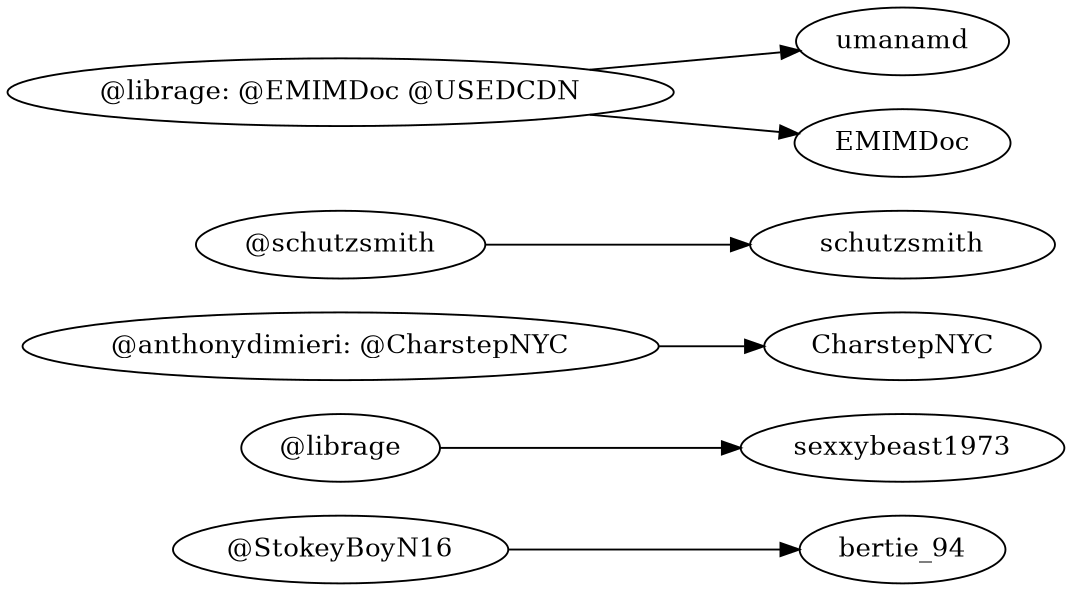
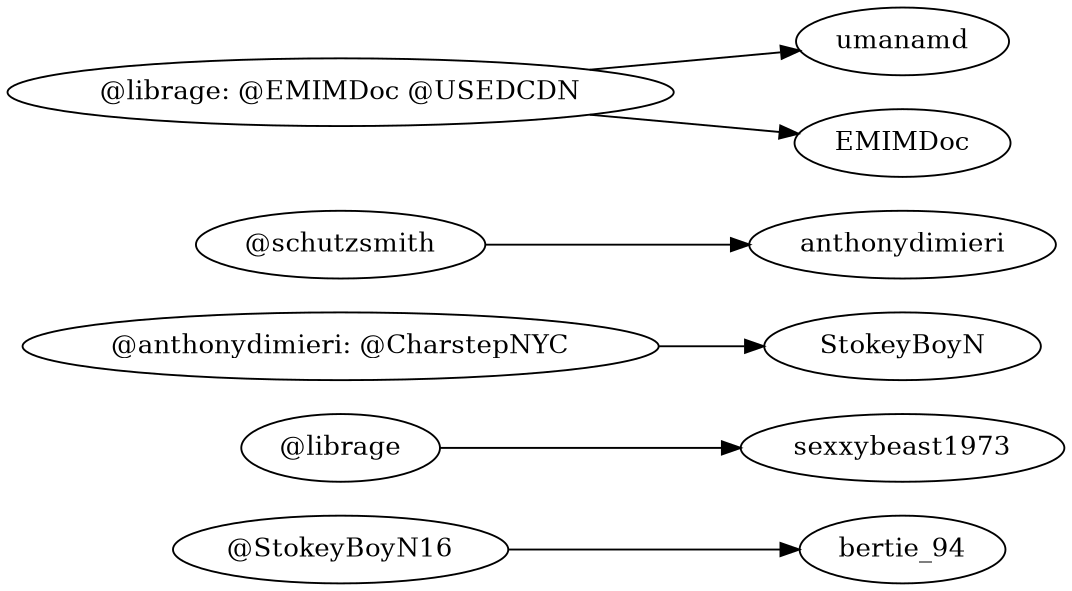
node "schutzsmith": label "schutzsmith" -> "anthonydimieri"
node "CharstepNYC": label "CharstepNYC" -> "StokeyBoyN"
